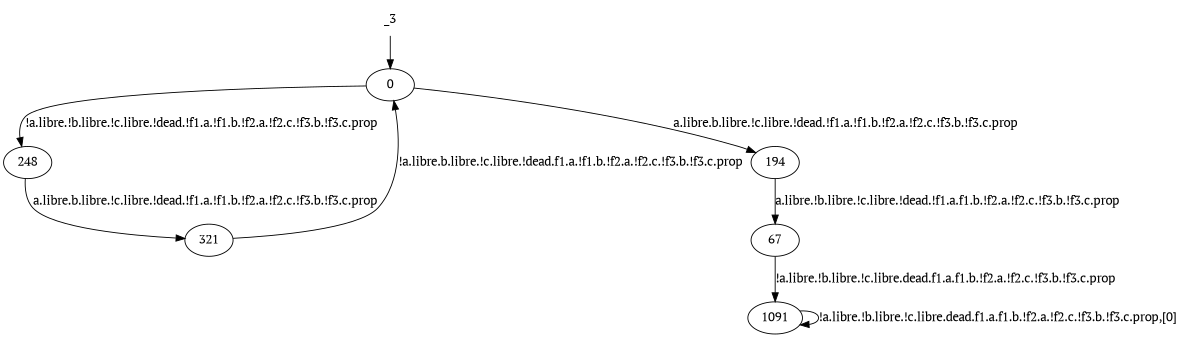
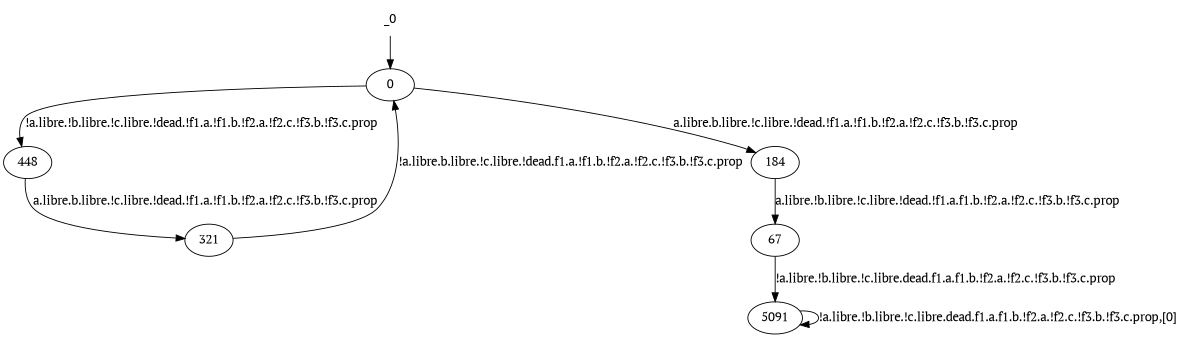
node "_3": label "_3" -> "_0"
node "248": label "248" -> "448"
node "194": label "194" -> "184"
node "1091": label "1091" -> "5091"
